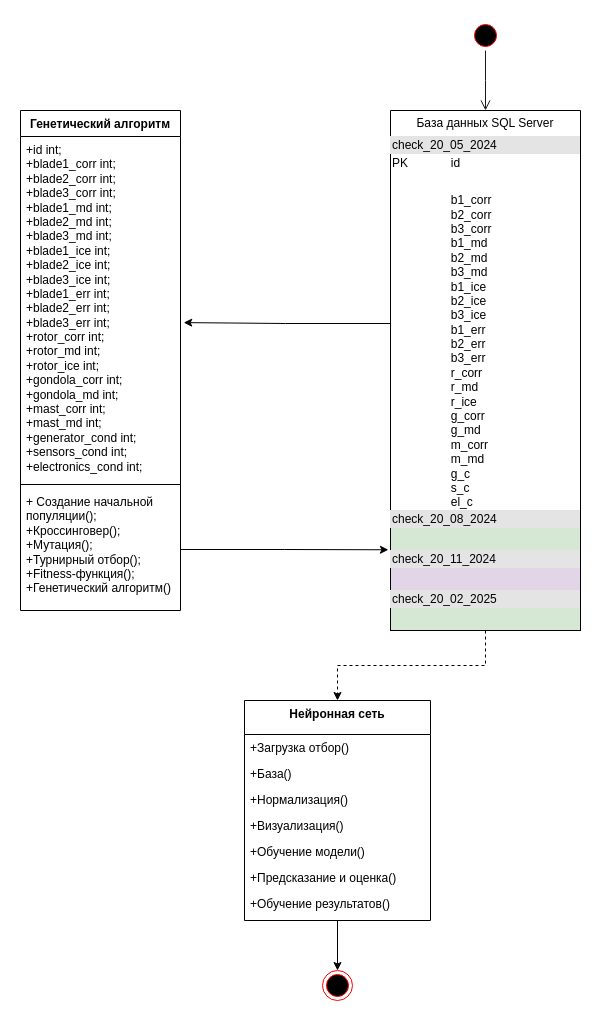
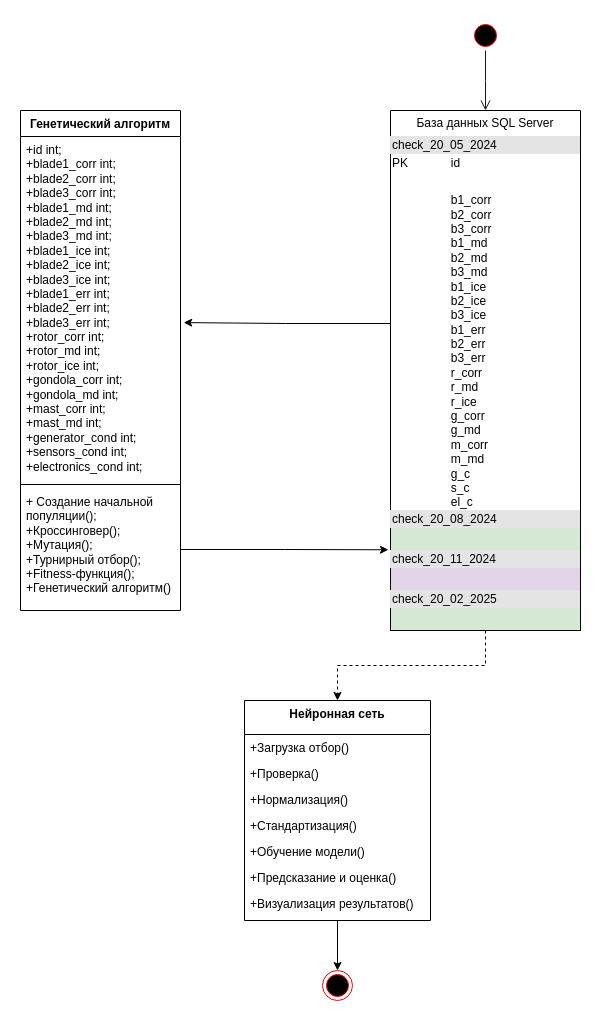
node "+База()": label "+База()" -> "+Проверка()"
node "+Визуализация()": label "+Визуализация()" -> "+Стандартизация()"
node "+Обучение результатов()": label "+Обучение результатов()" -> "+Визуализация результатов()"
